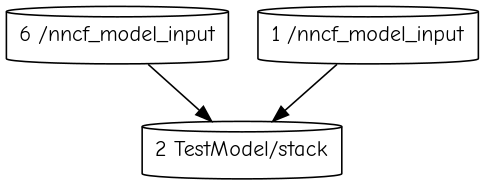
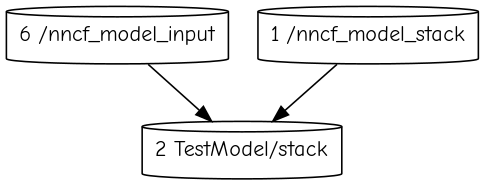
node "1 /nncf_model_input": label "1 /nncf_model_input" -> "1 /nncf_model_stack"
